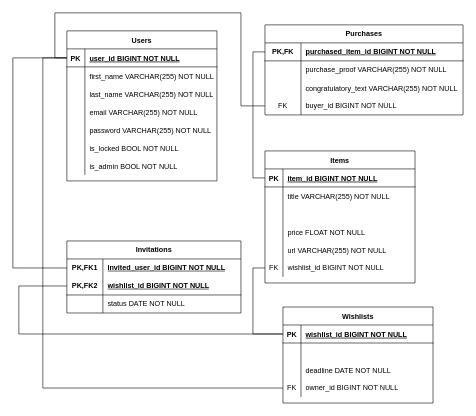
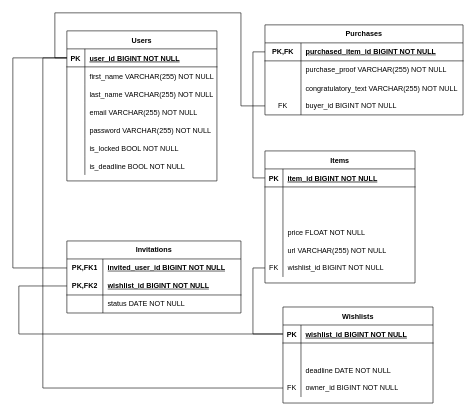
node "is_admin BOOL NOT NULL": label "is_admin BOOL NOT NULL" -> "is_deadline BOOL NOT NULL"
node "title VARCHAR(255) NOT NULL": removed
